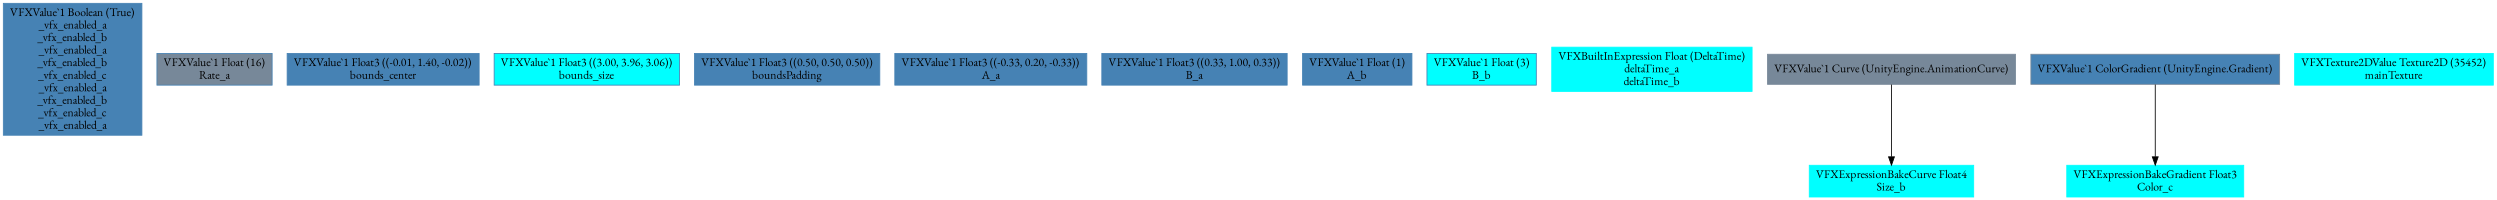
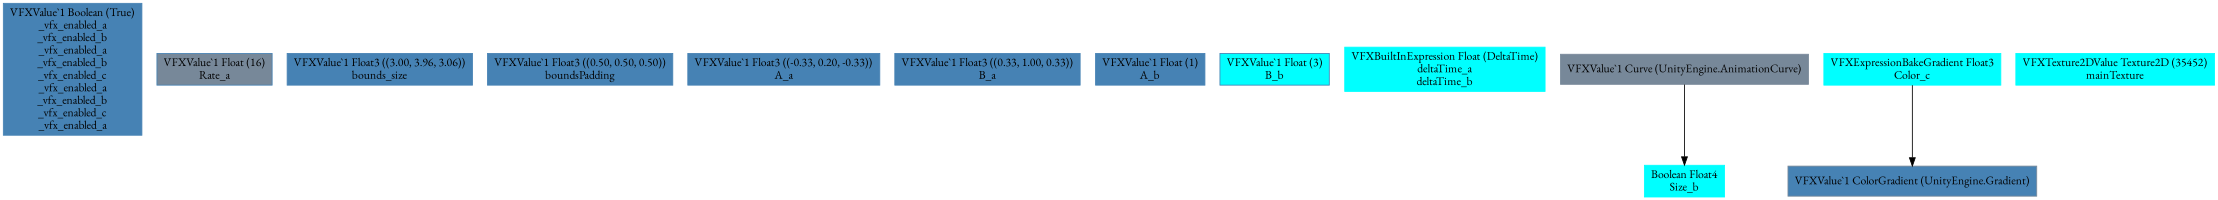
node "VFXValue`1 Float3 ((-0.01, 1.40, -0.02)) bounds_center": removed
node "VFXValue`1 Float3 ((3.00, 3.96, 3.06)) bounds_size": fillcolor cyan -> steelblue
edge "VFXValue`1 ColorGradient (UnityEngine.Gradient)" -> "VFXExpressionBakeGradient Float3 Color_c": reversed
node "VFXExpressionBakeCurve Float4 Size_b": label "VFXExpressionBakeCurve Float4 Size_b" -> "Boolean Float4 Size_b"
